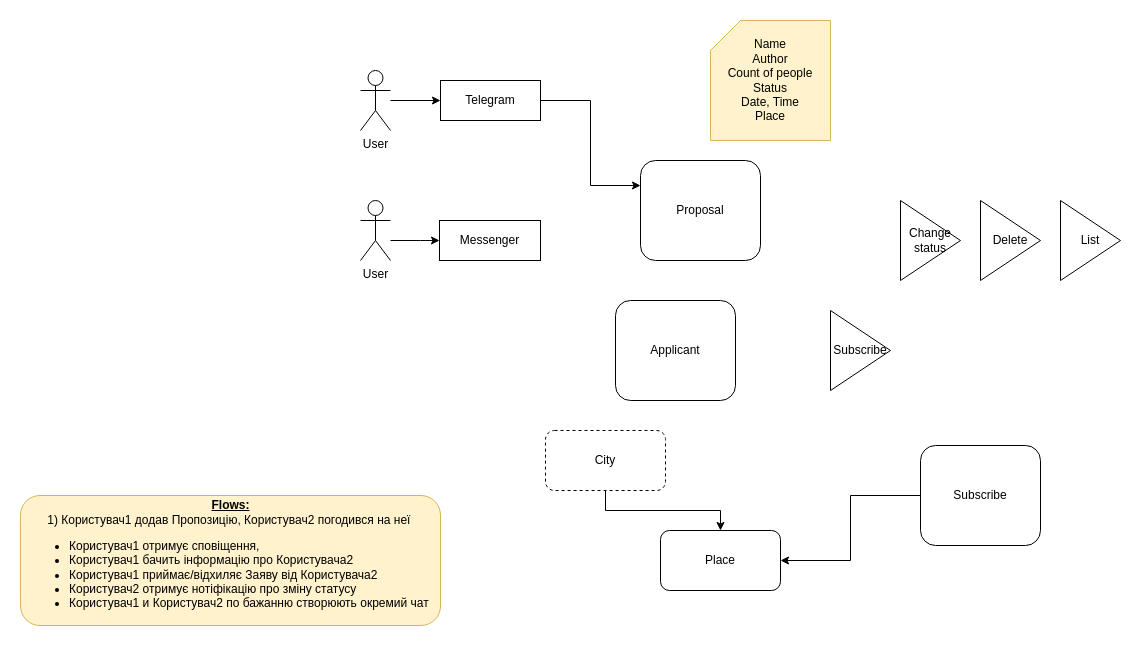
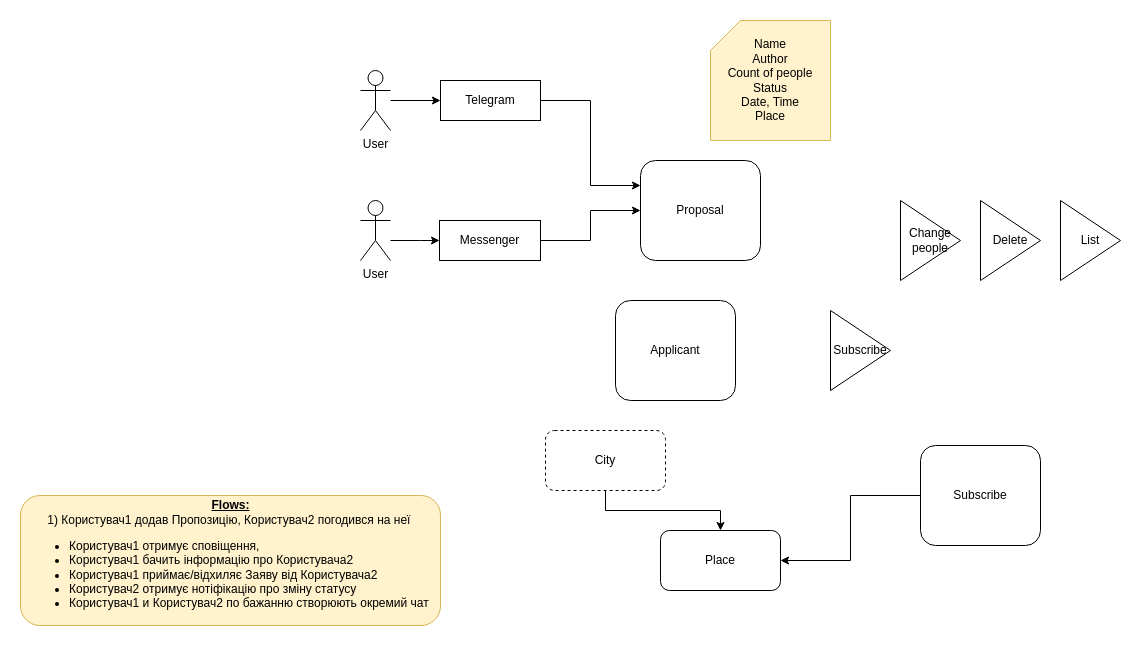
edge "Messenger" -> "Proposal": added
node "Change status": label "Change status" -> "Change people"
